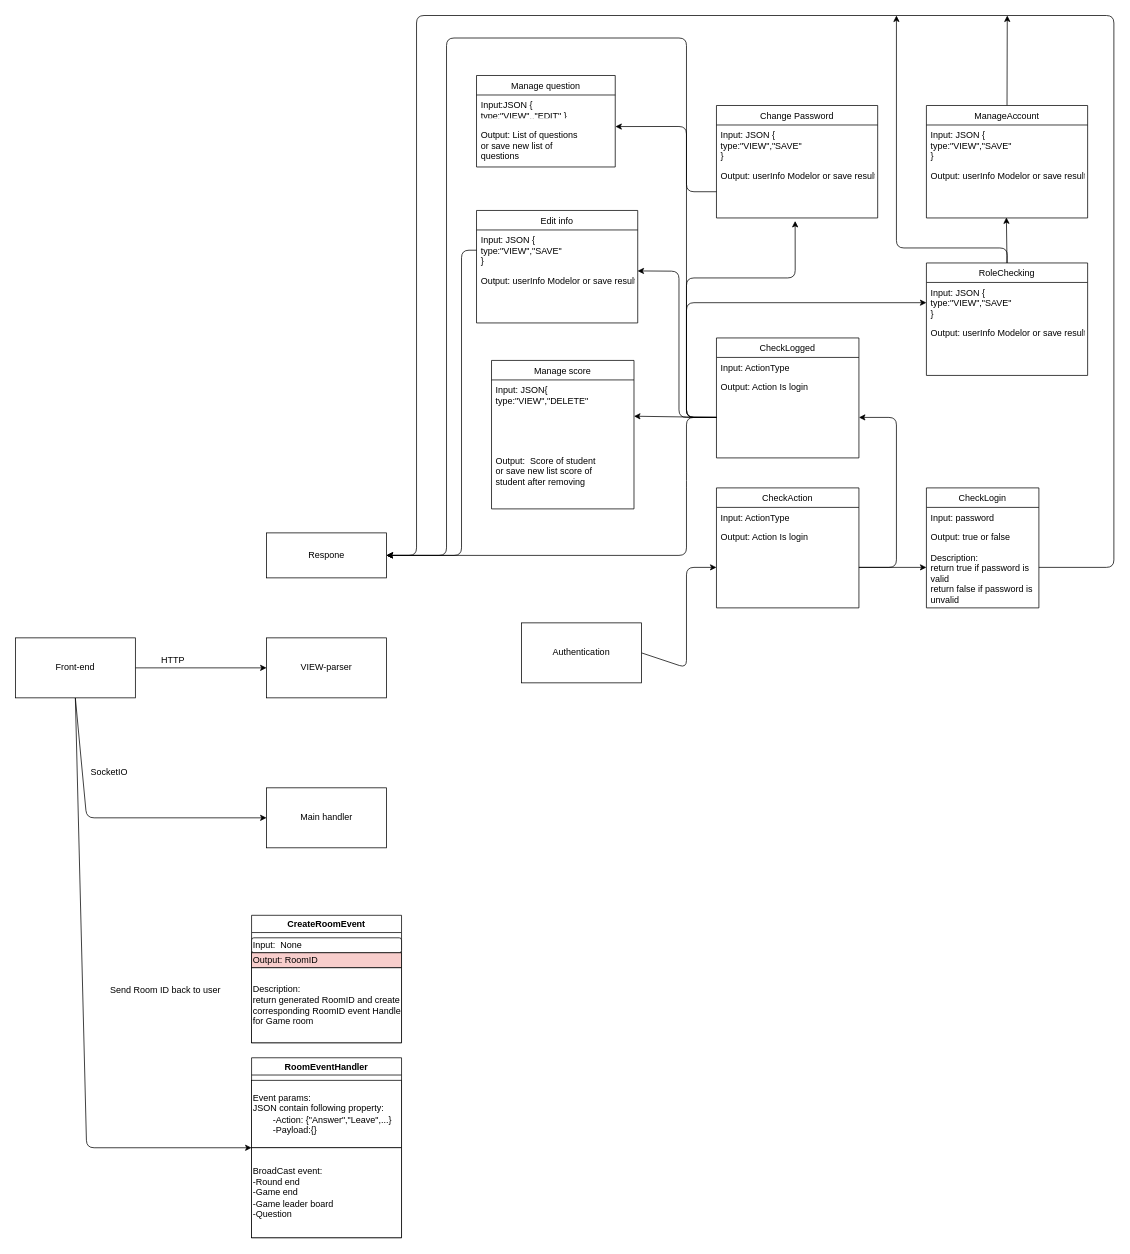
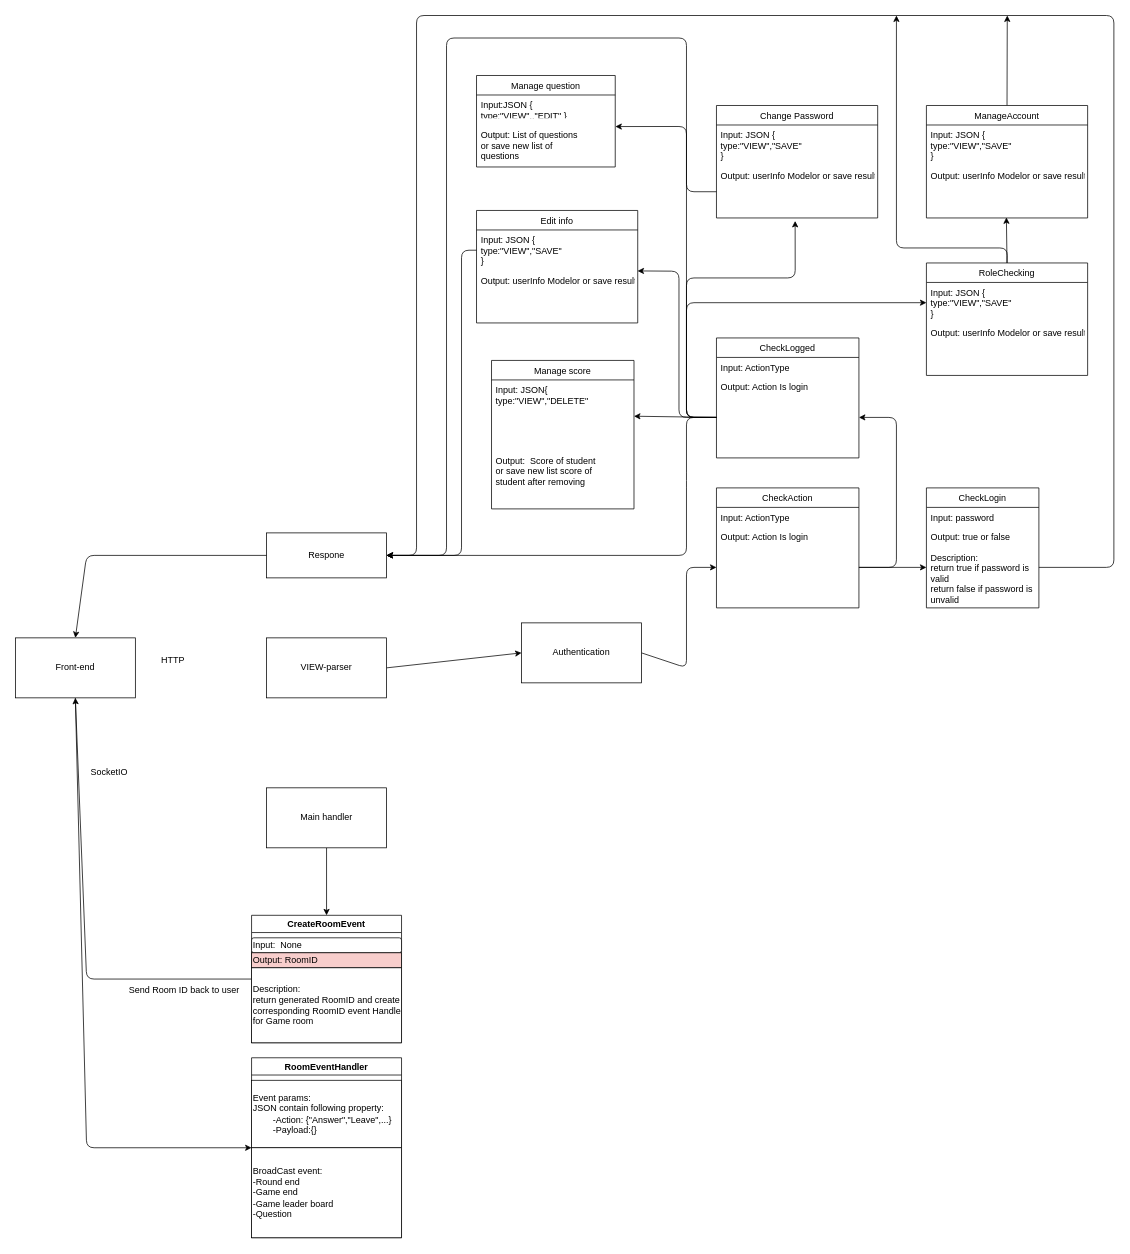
edge "Respone" -> "Front-end": added
edge "VIEW-parser" -> "Authentication": added
edge "Front-end" -> "VIEW-parser": removed
edge "Front-end" -> "Main handler": removed
edge "Main handler" -> "CreateRoomEvent": added
edge "CreateRoomEvent" -> "Front-end": added
node "Send Room ID back to user": moved (165, 990) -> (184, 990)
